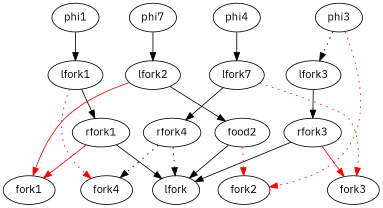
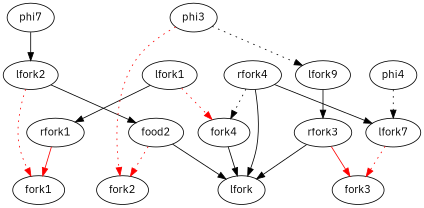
node "phi1": removed
edge "phi4" -> "lfork7": style solid -> dotted
node "lfork3": label "lfork3" -> "lfork9"
edge "lfork7" -> "rfork4": reversed
edge "lfork2" -> "fork1": style solid -> dotted
edge "rfork4" -> "lfork": style dotted -> solid
edge "rfork1" -> "lfork": now "fork4" -> "lfork"
